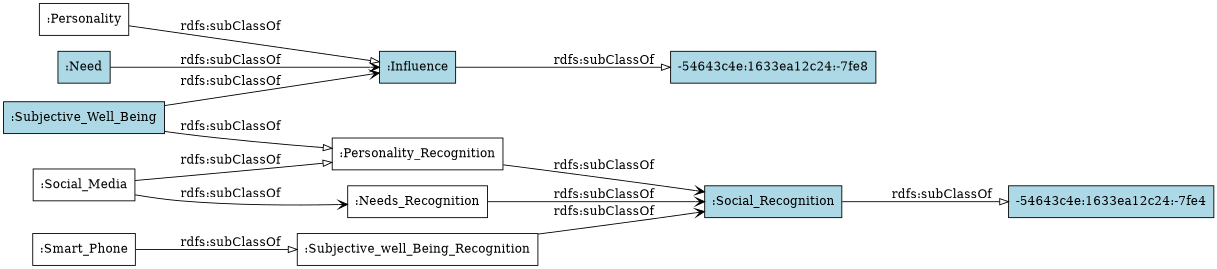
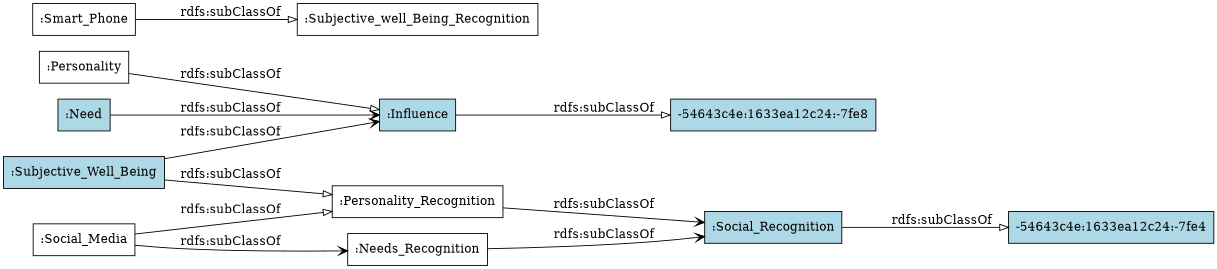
edge ":Subjective_well_Being_Recognition" -> ":Social_Recognition": removed, label "rdfs:subClassOf"
